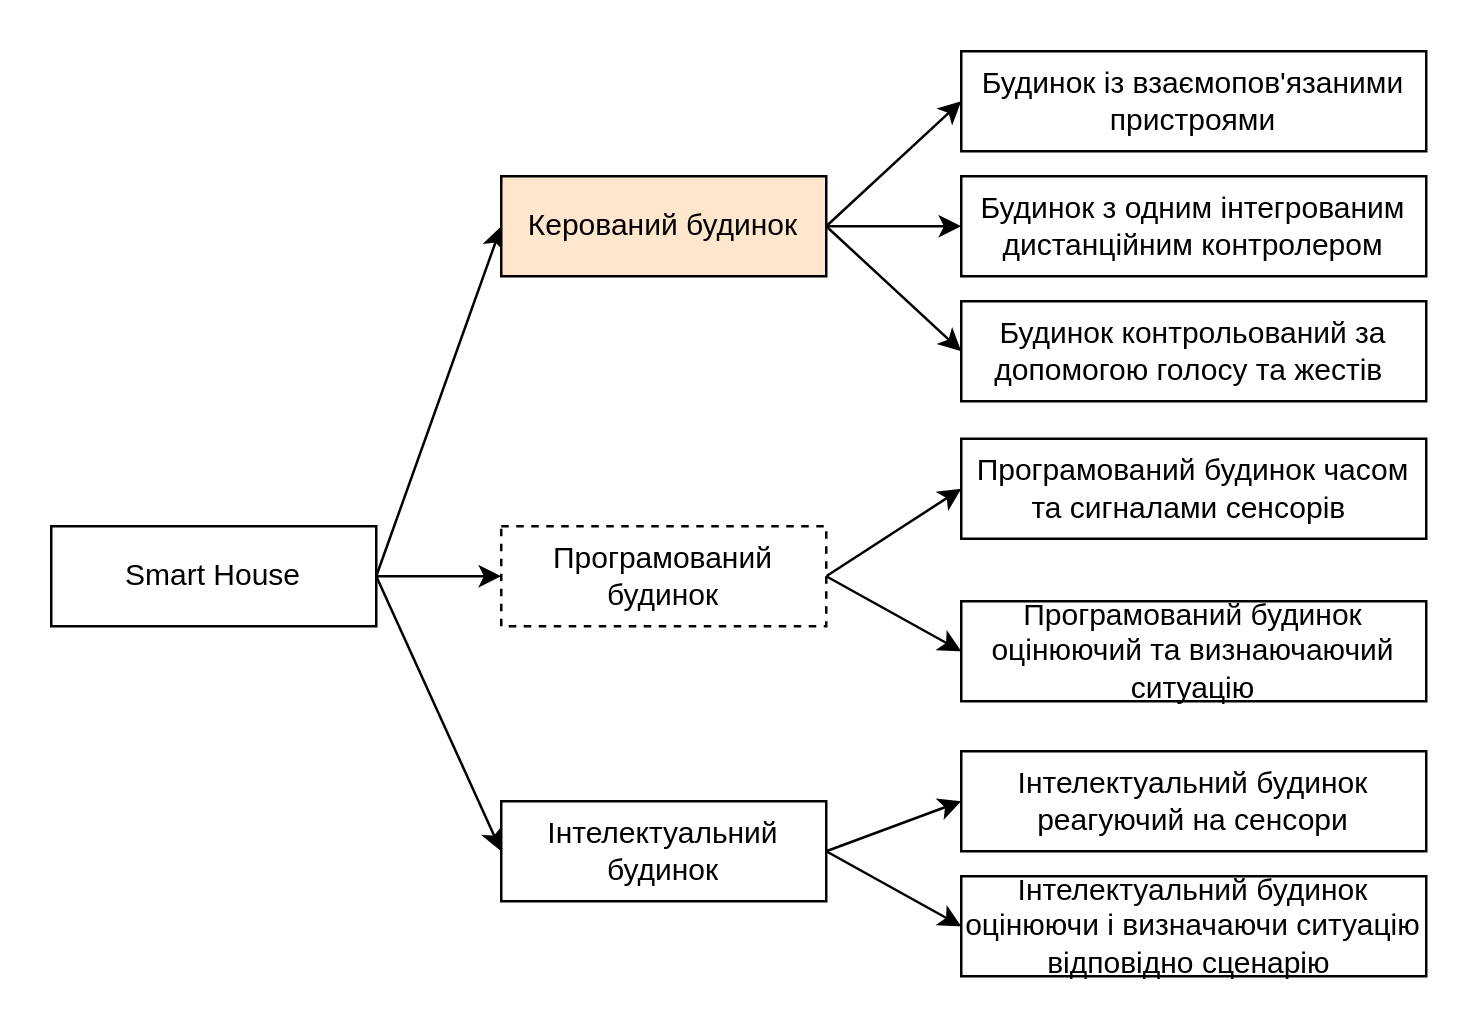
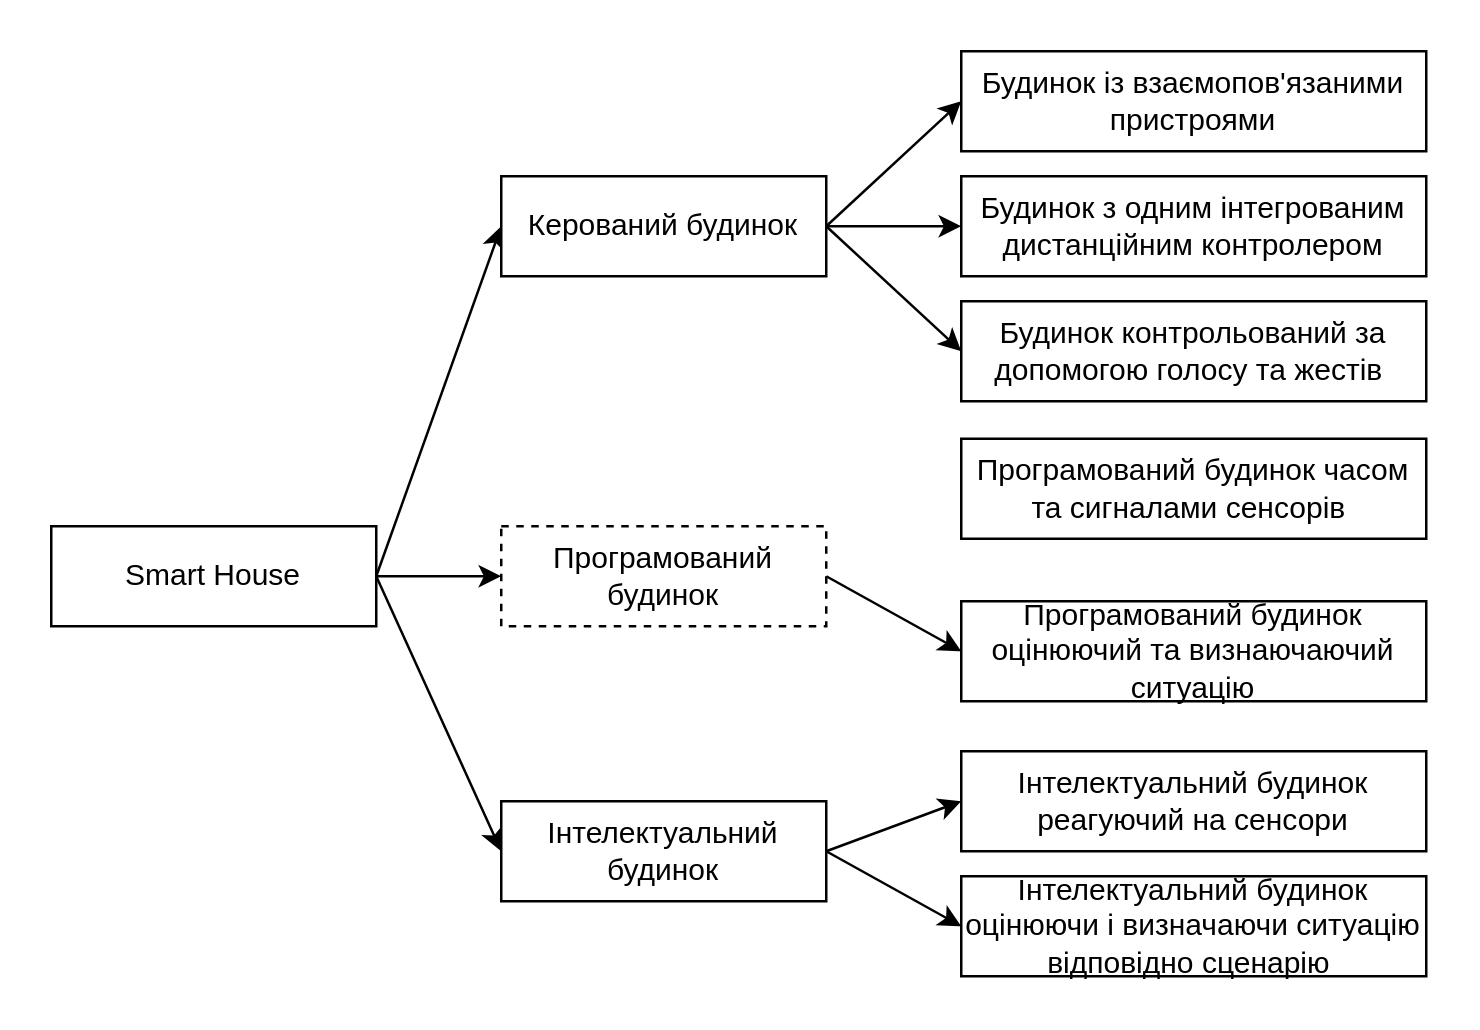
node "Керований будинок": fillcolor #ffe6cc -> #ffffff
edge "Програмований будинок" -> "Програмований будинок часом та сигналами сенсорів": removed
